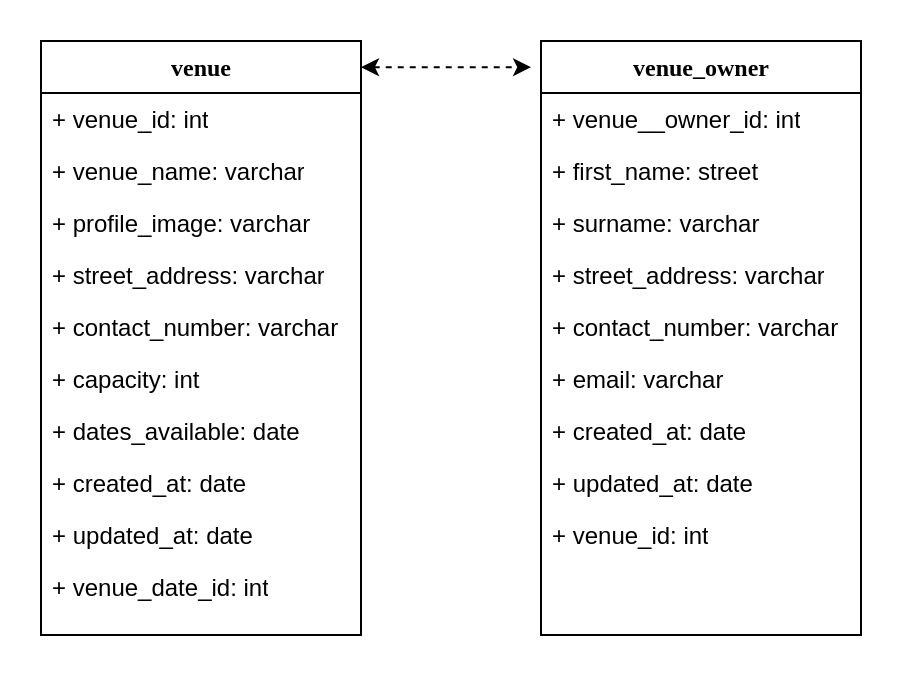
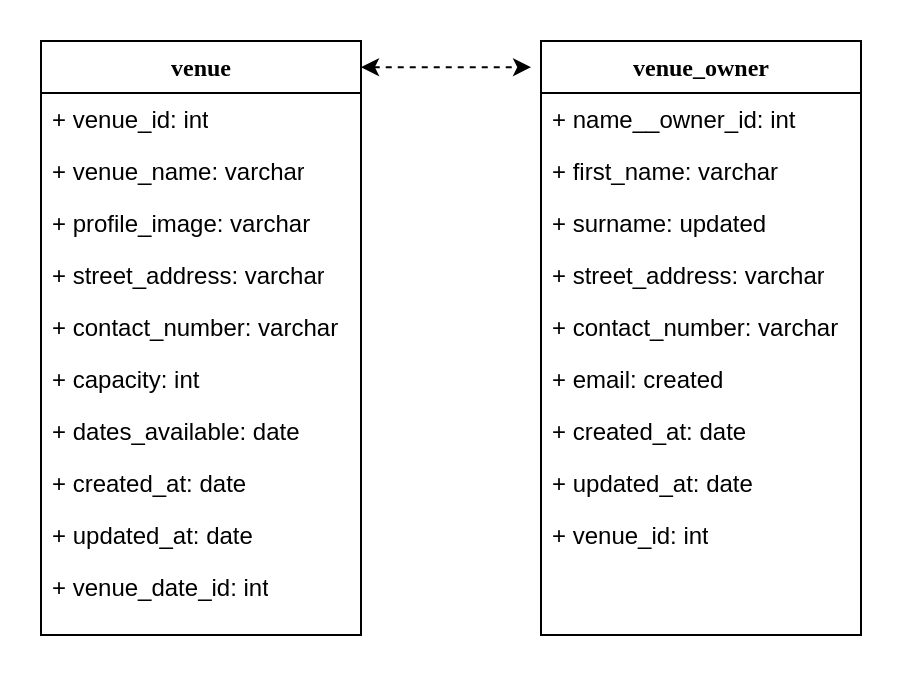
node "+ venue__owner_id: int": label "+ venue__owner_id: int" -> "+ name__owner_id: int"
node "+ first_name: street": label "+ first_name: street" -> "+ first_name: varchar"
node "+ surname: varchar": label "+ surname: varchar" -> "+ surname: updated"
node "+ email: varchar": label "+ email: varchar" -> "+ email: created"
